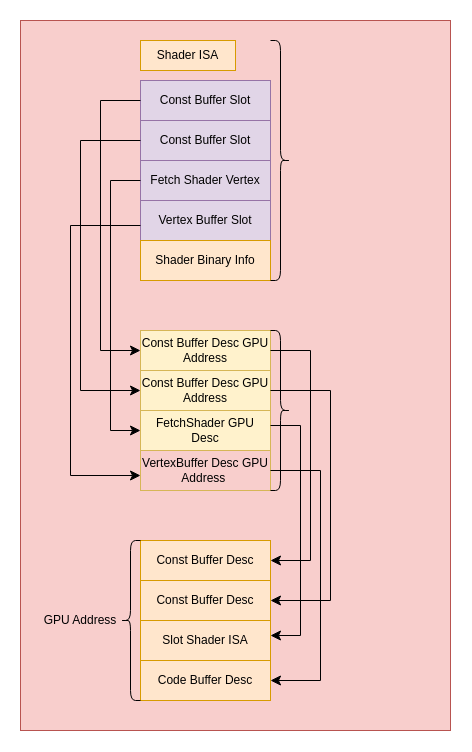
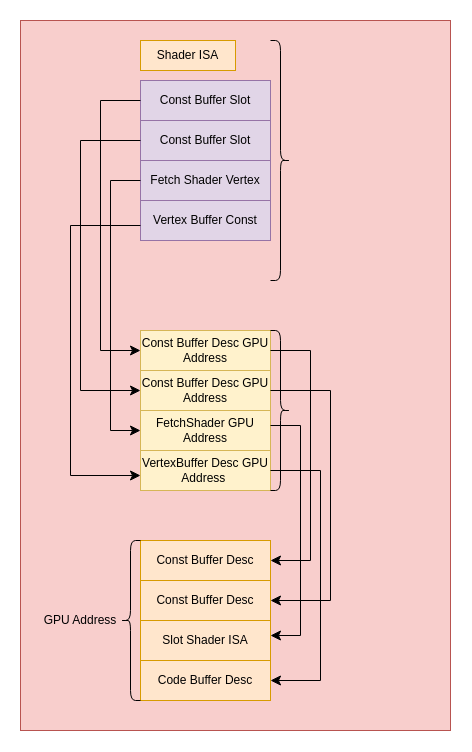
node "Vertex Buffer Slot": label "Vertex Buffer Slot" -> "Vertex Buffer Const"
node "Shader Binary Info": removed
node "FetchShader GPU Desc": label "FetchShader GPU Desc" -> "FetchShader GPU Address"
node "VertexBuffer Desc GPU Address": fillcolor #f8cecc -> #fff2cc
